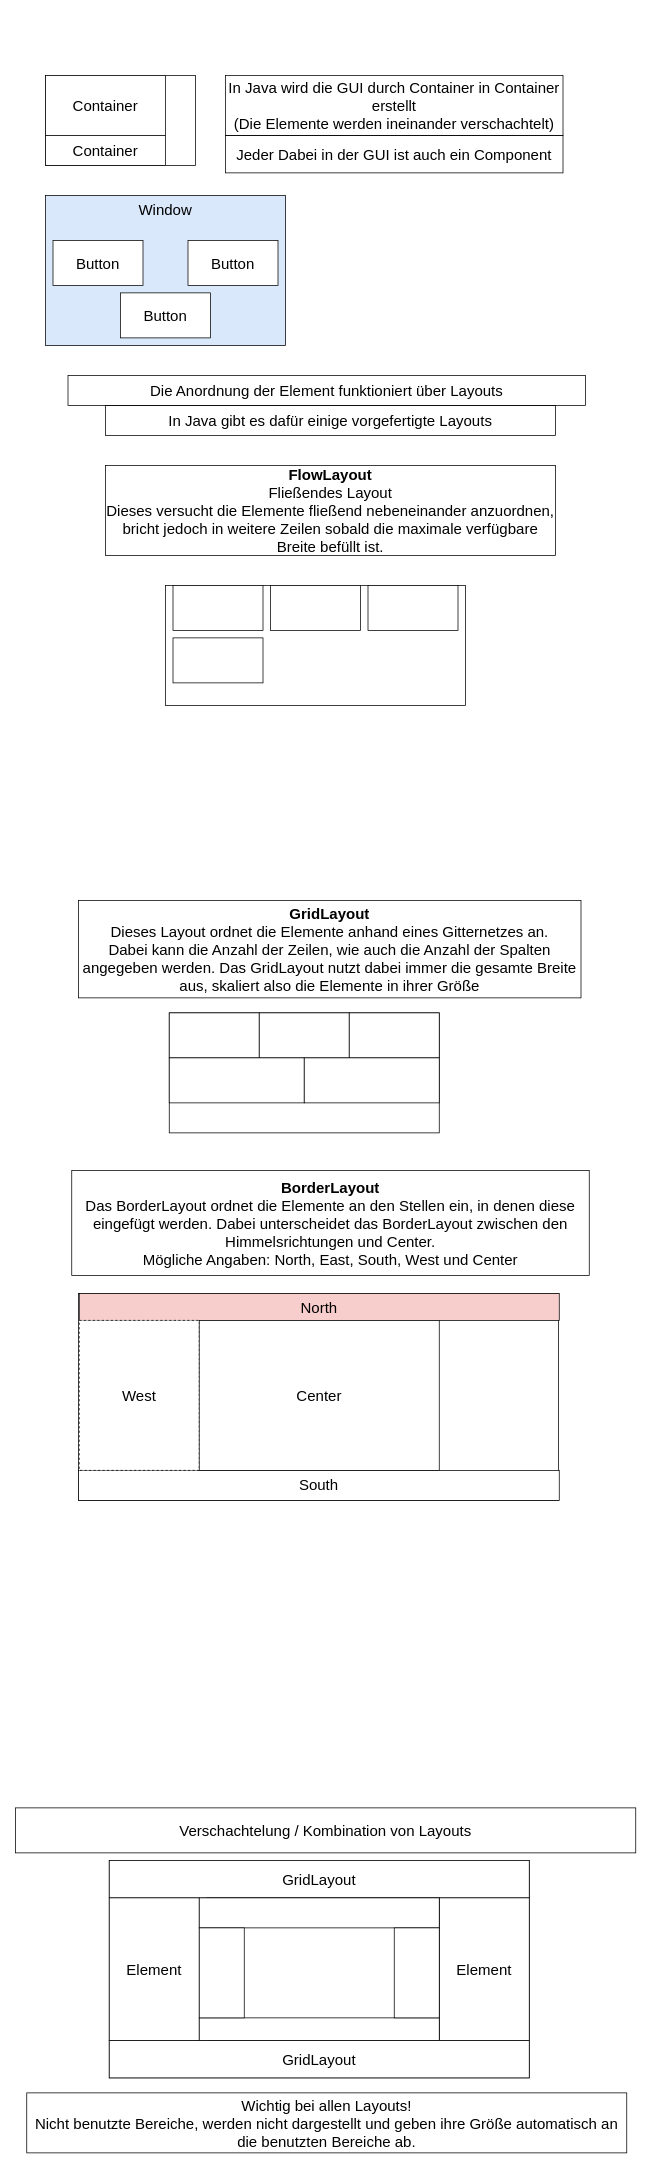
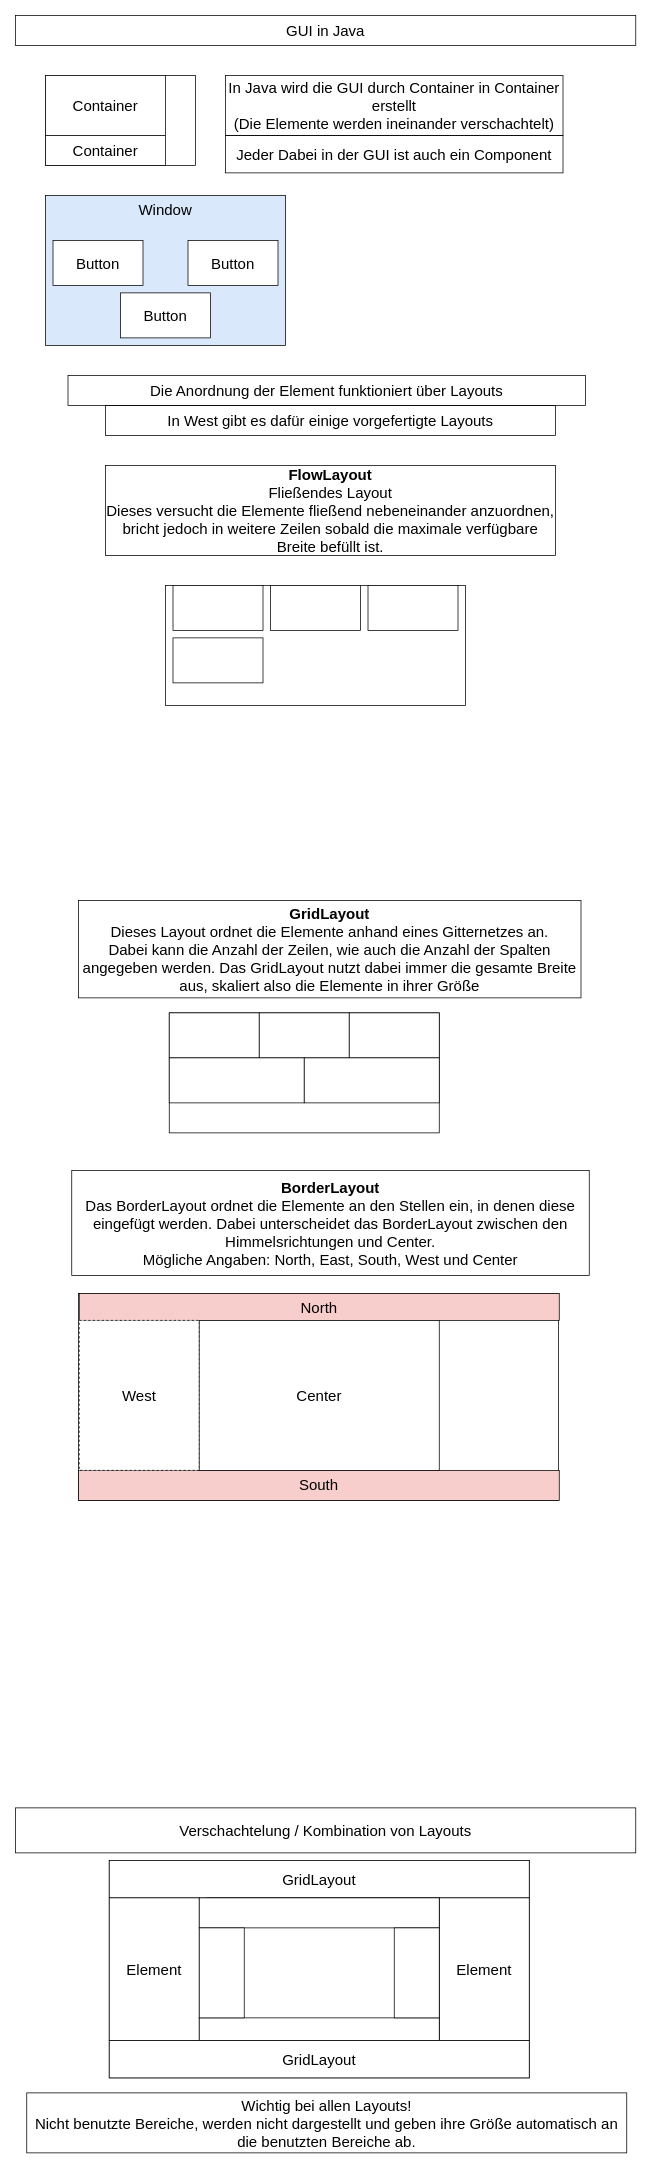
node "GUI in Java": added
node "In Java gibt es dafür einige vorgefertigte Layouts": label "In Java gibt es dafür einige vorgefertigte Layouts" -> "In West gibt es dafür einige vorgefertigte Layouts"
node "South": fillcolor #ffffff -> #f8cecc
